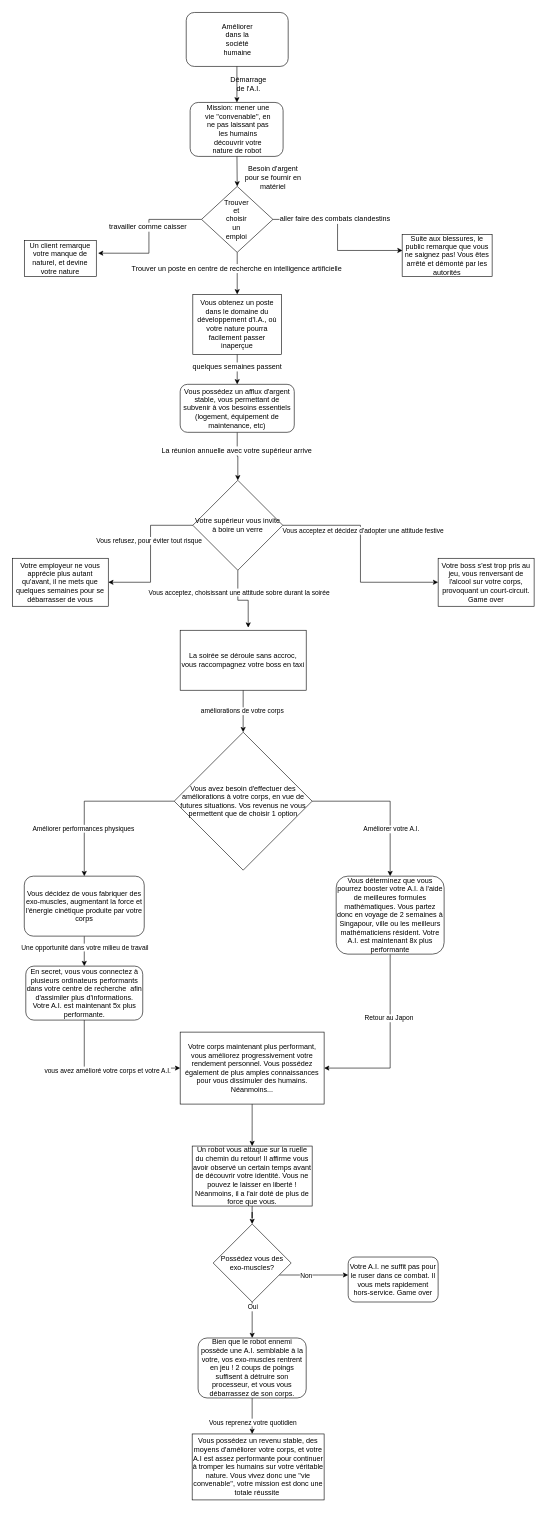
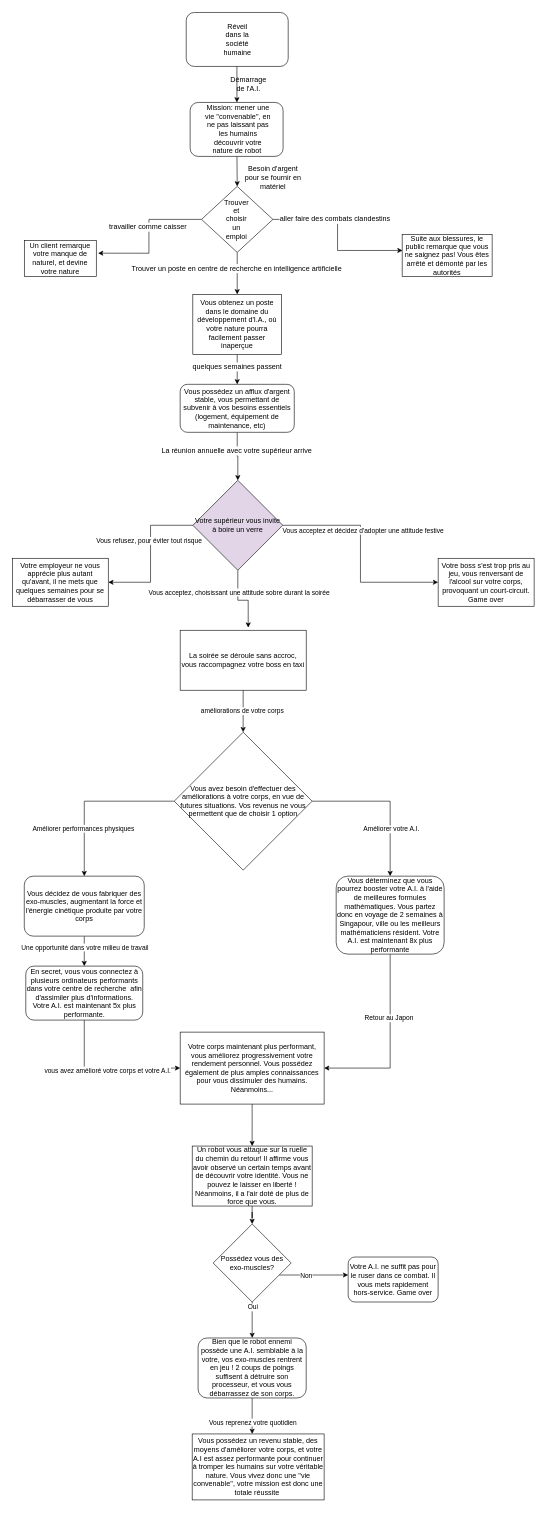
node "Améliorer dans la société humaine": label "Améliorer dans la société humaine" -> "Réveil dans la société humaine"
node "Votre supérieur vous invite à boire un verre": fillcolor #ffffff -> #e1d5e7
